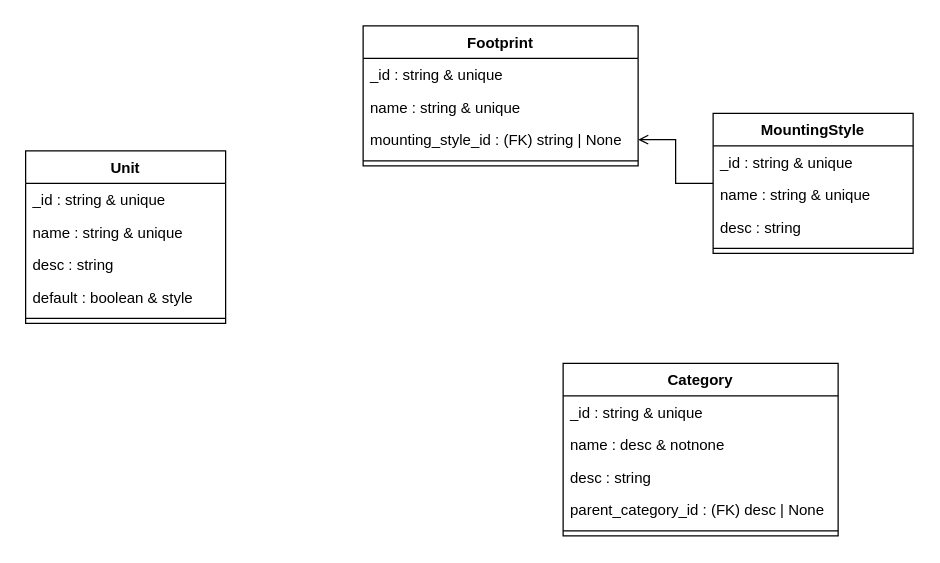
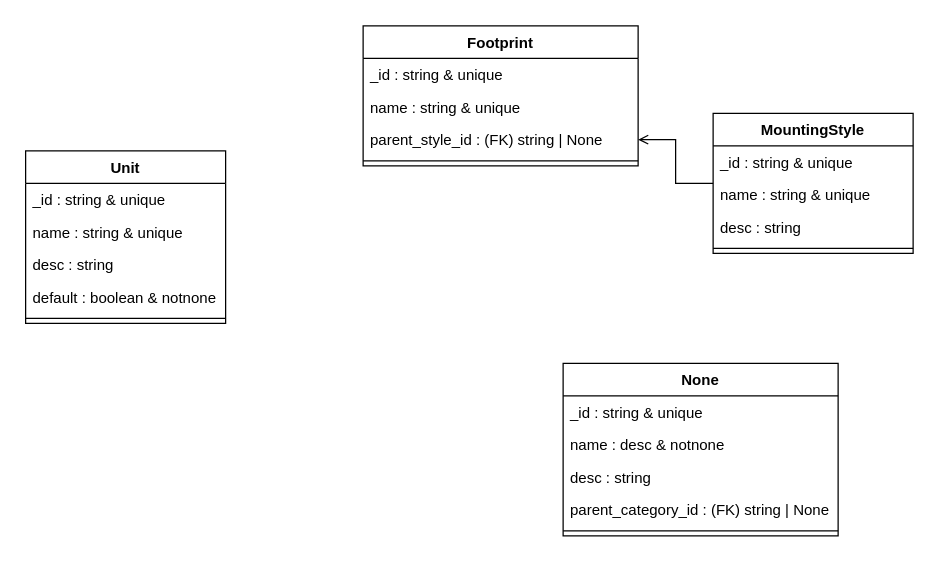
node "mounting_style_id : (FK) string | None": label "mounting_style_id : (FK) string | None" -> "parent_style_id : (FK) string | None"
node "default : boolean & style": label "default : boolean & style" -> "default : boolean & notnone"
node "Category": label "Category" -> "None"
node "parent_category_id : (FK) desc | None": label "parent_category_id : (FK) desc | None" -> "parent_category_id : (FK) string | None"
